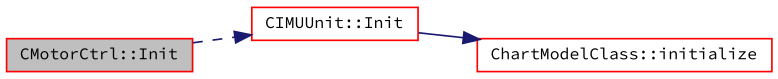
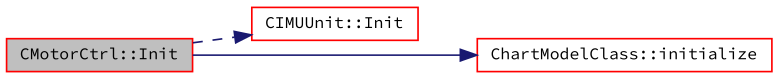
edge "CIMUUnit::Init" -> "ChartModelClass::initialize": now "CMotorCtrl::Init" -> "ChartModelClass::initialize"
